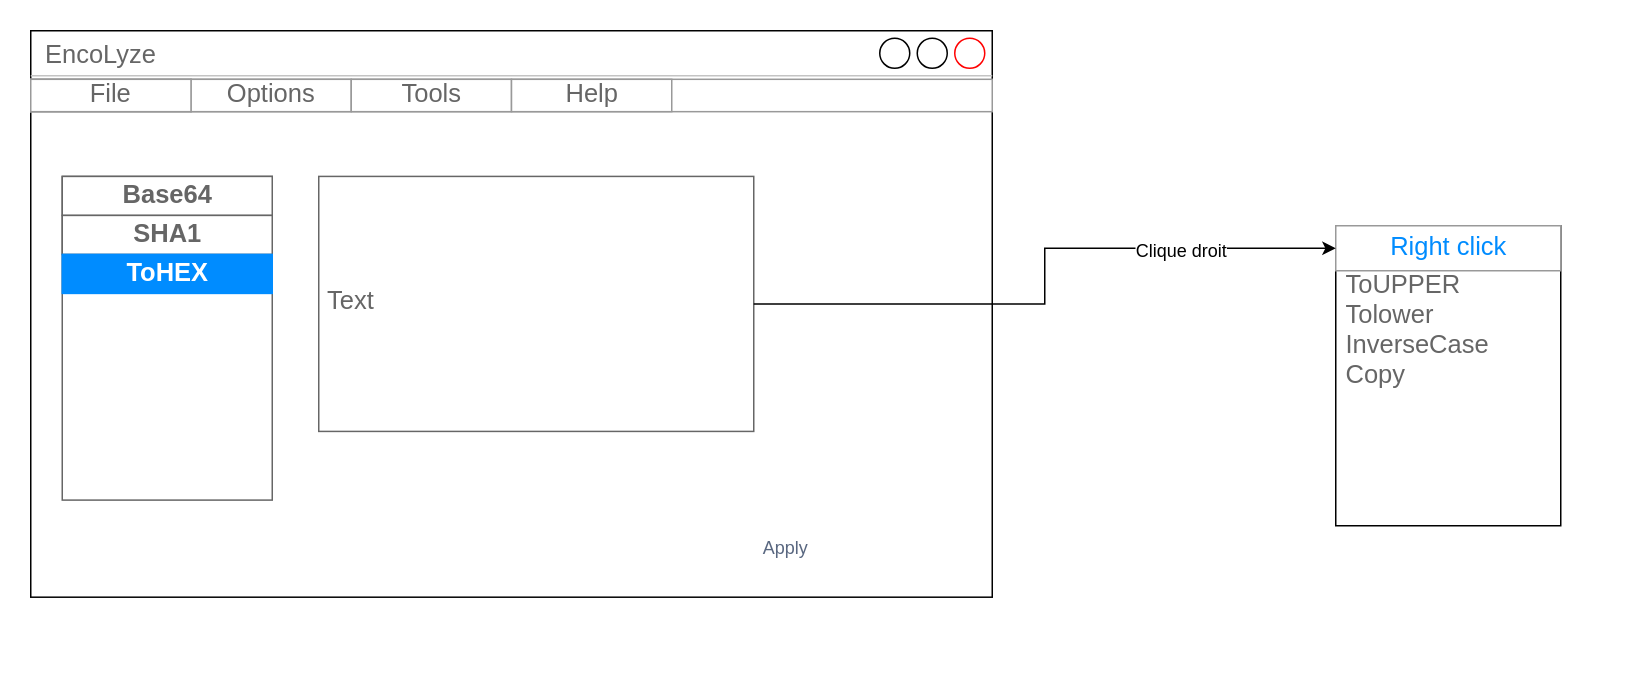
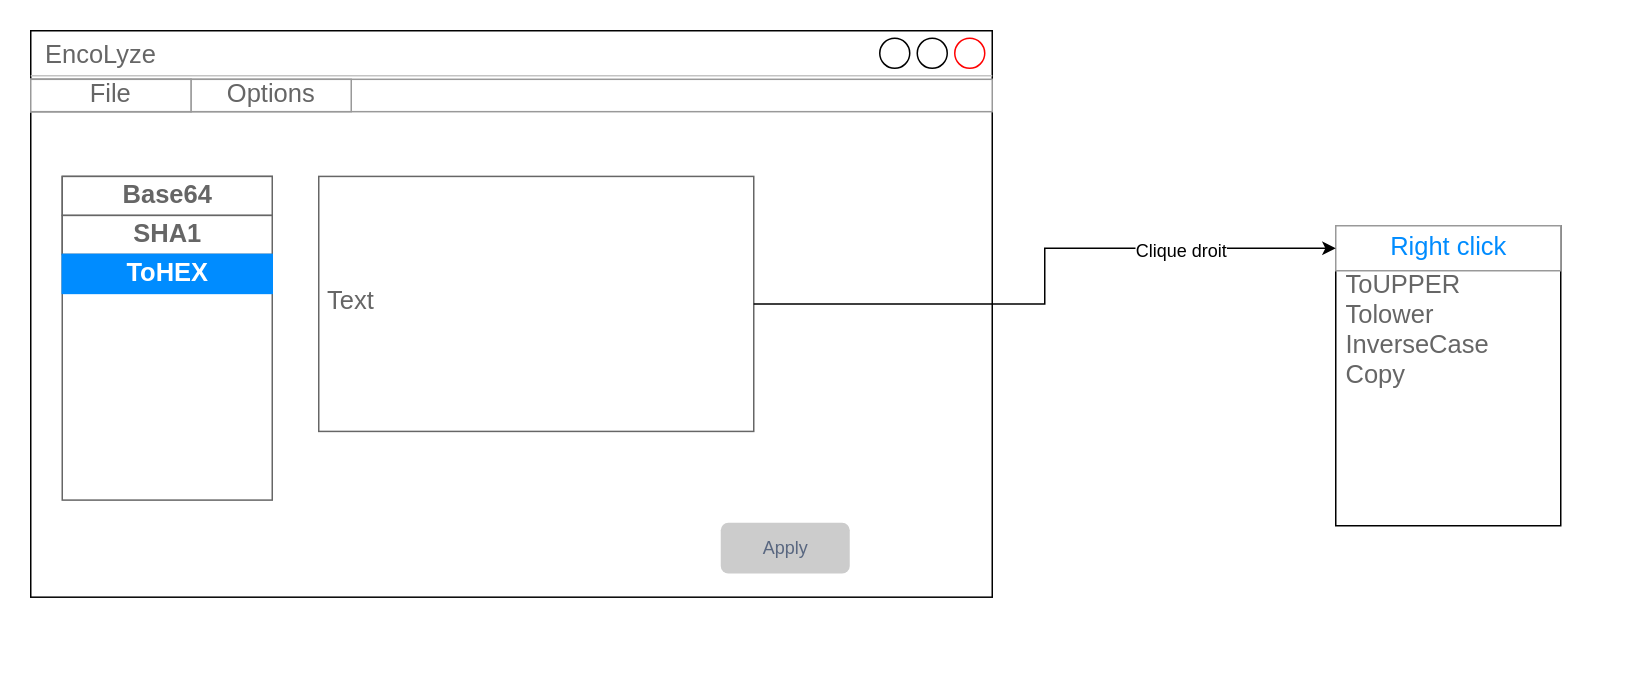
node "Tools": removed
node "Help": removed
node "Apply": fillcolor #ffffff -> #cccccc
